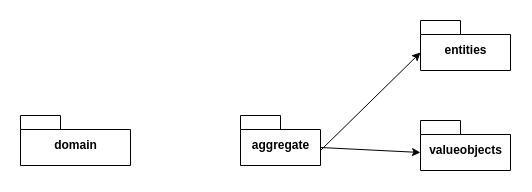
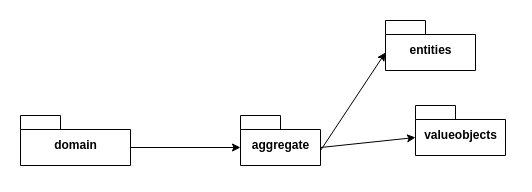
node "entities": moved (466, 46) -> (431, 46)
node "valueobjects": moved (466, 146) -> (461, 131)
edge "domain" -> "aggregate": added
